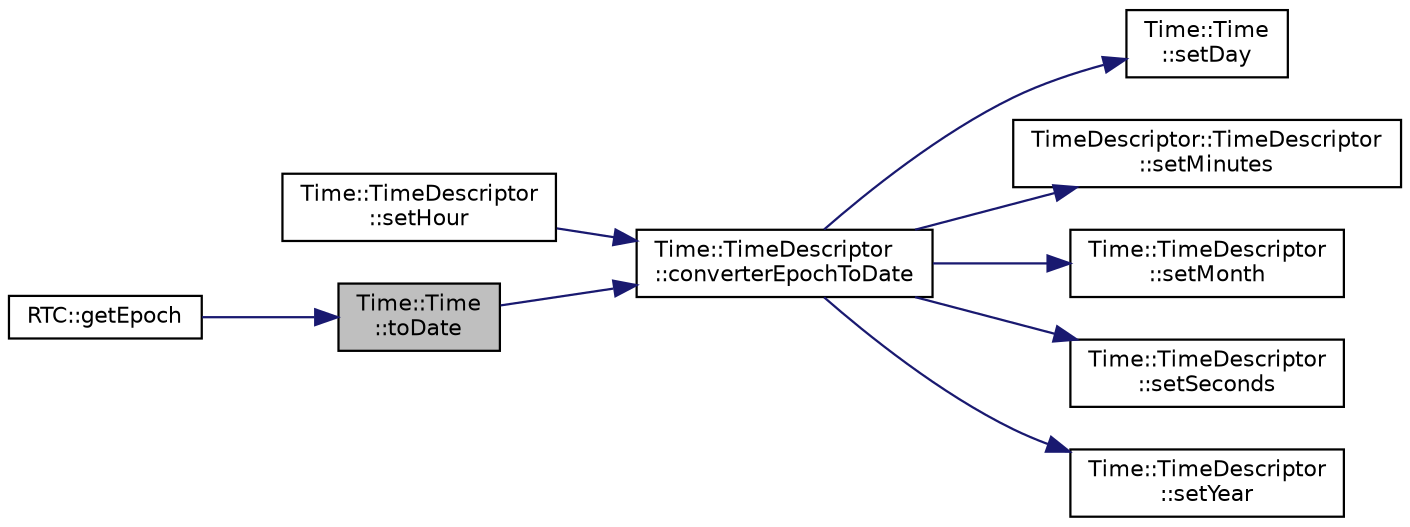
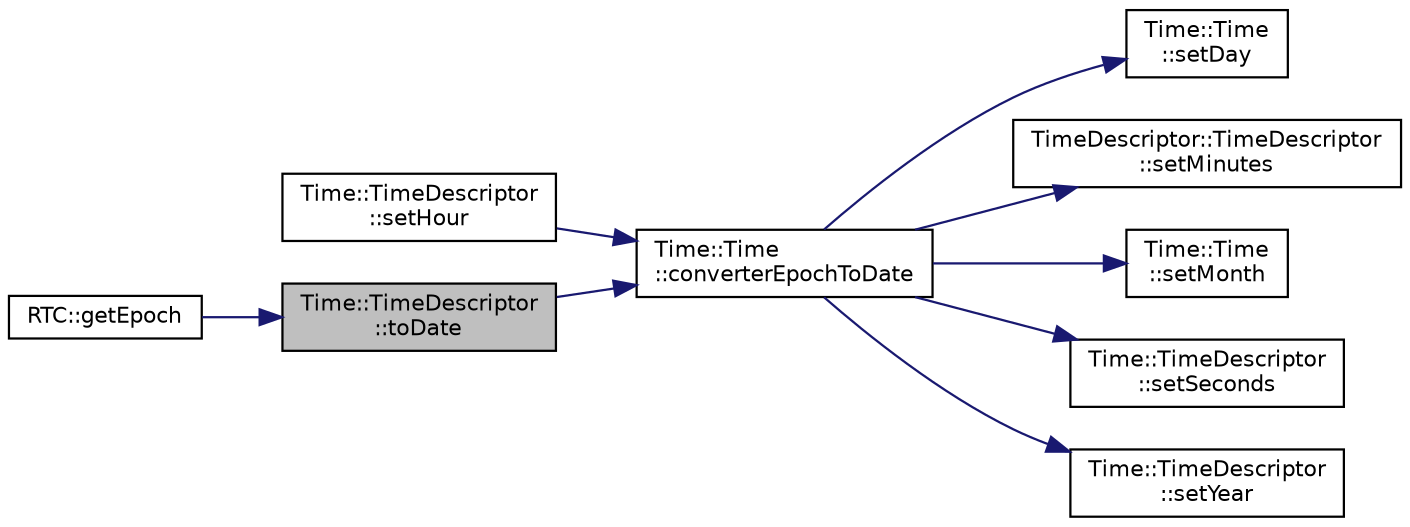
node "Time::TimeDescriptor ::converterEpochToDate": label "Time::TimeDescriptor ::converterEpochToDate" -> "Time::Time ::converterEpochToDate"
node "Time::TimeDescriptor ::setMonth": label "Time::TimeDescriptor ::setMonth" -> "Time::Time ::setMonth"
node "Time::Time ::toDate": label "Time::Time ::toDate" -> "Time::TimeDescriptor ::toDate"
